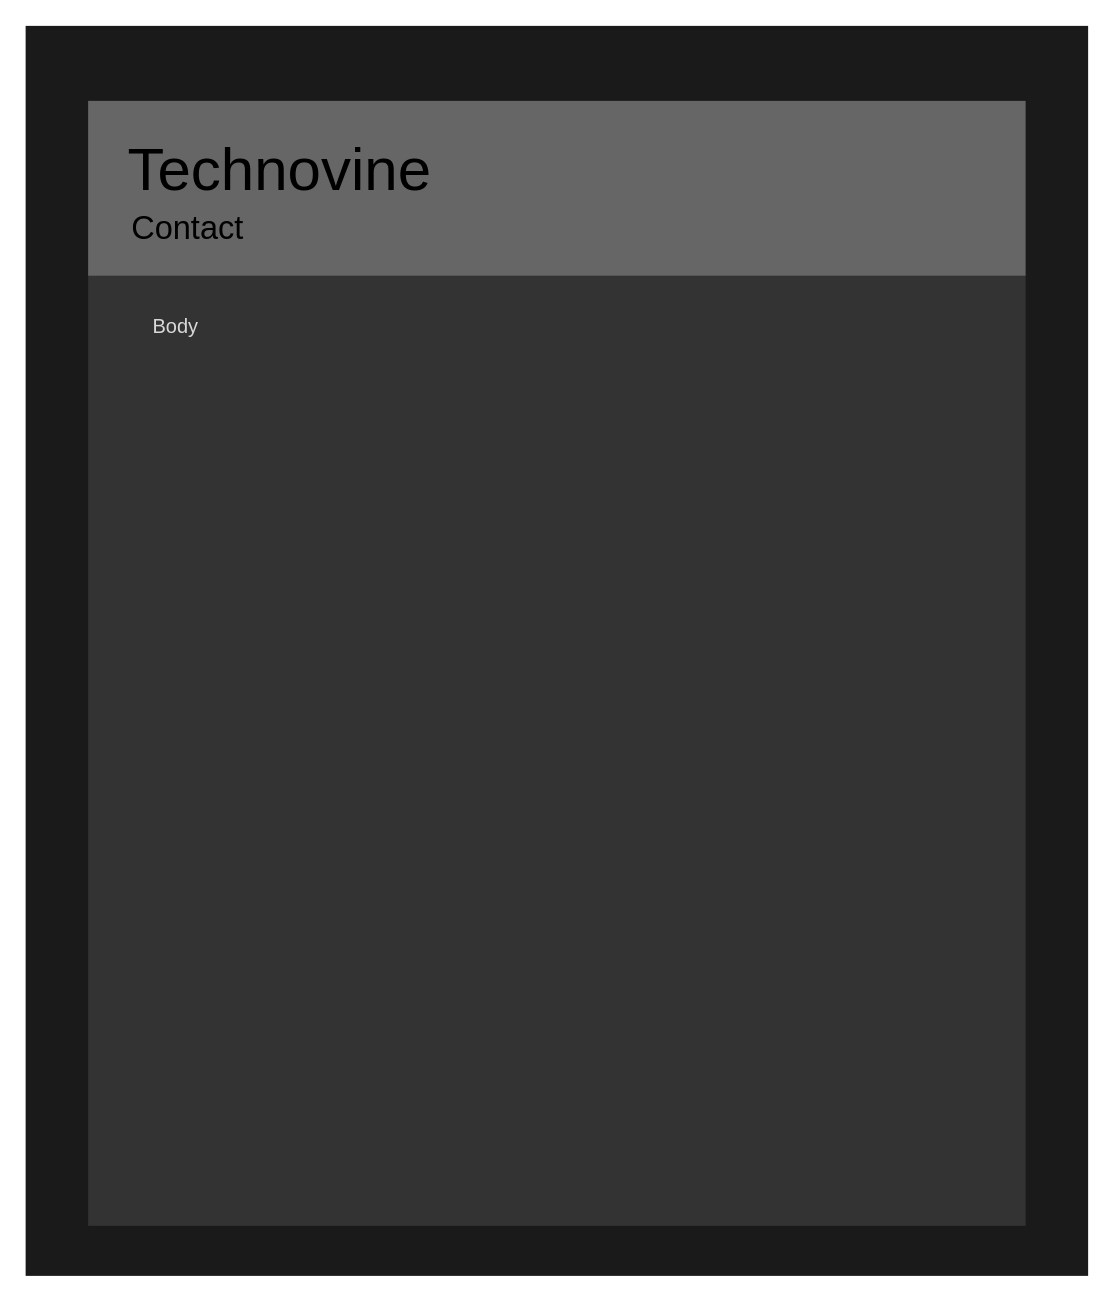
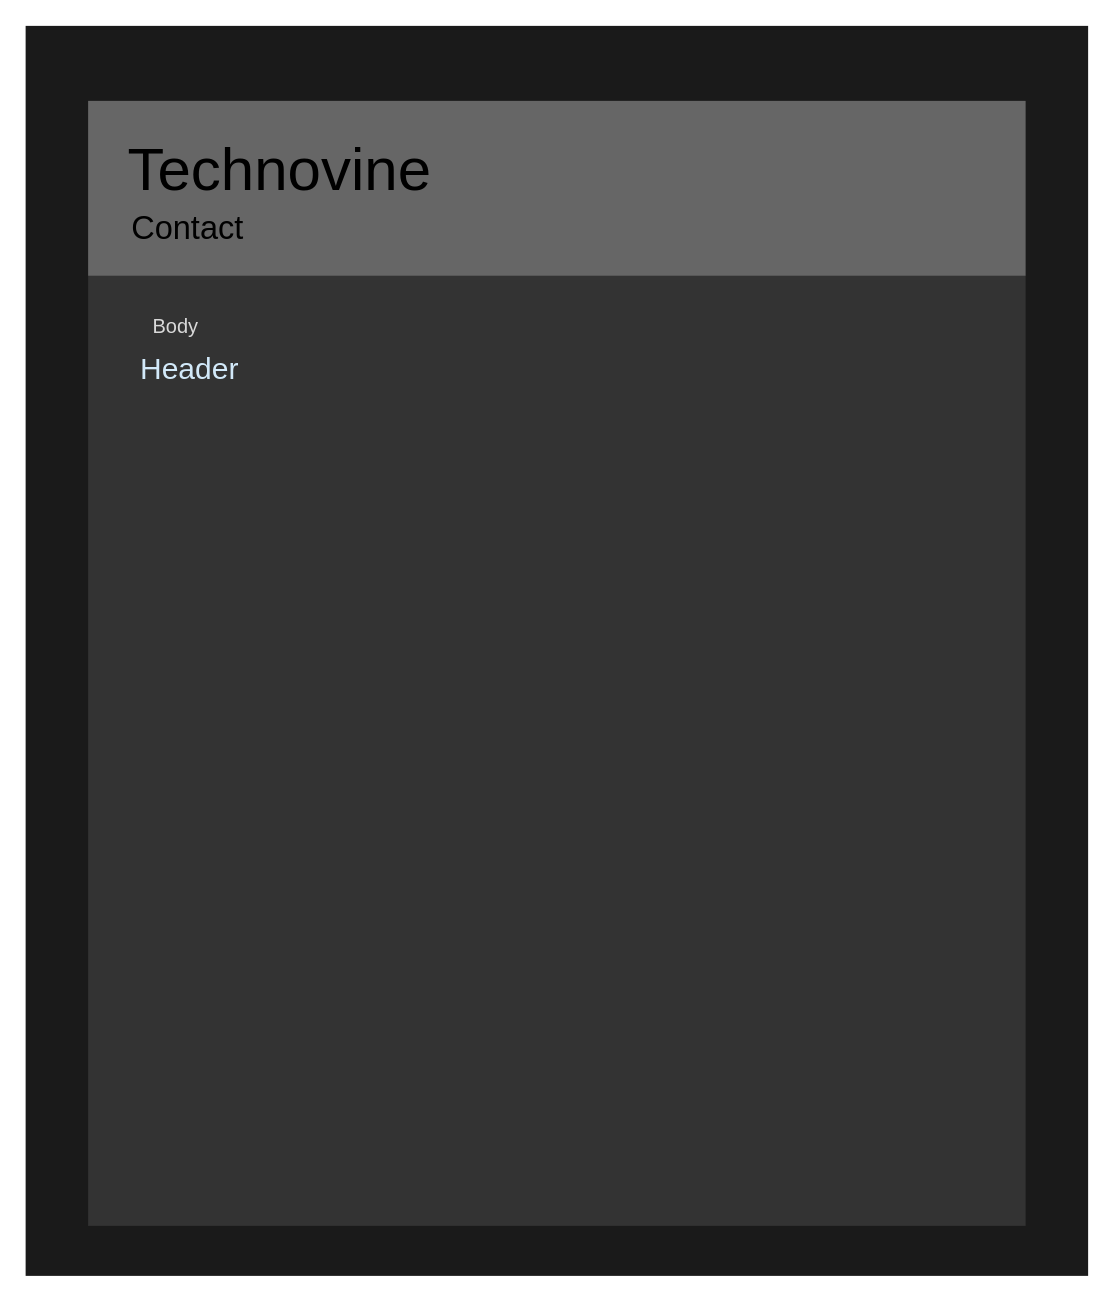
node "Header": added
